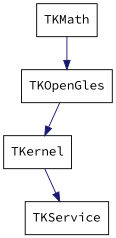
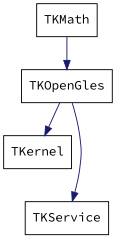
edge "TKernel" -> "TKService": now "TKOpenGles" -> "TKService"
